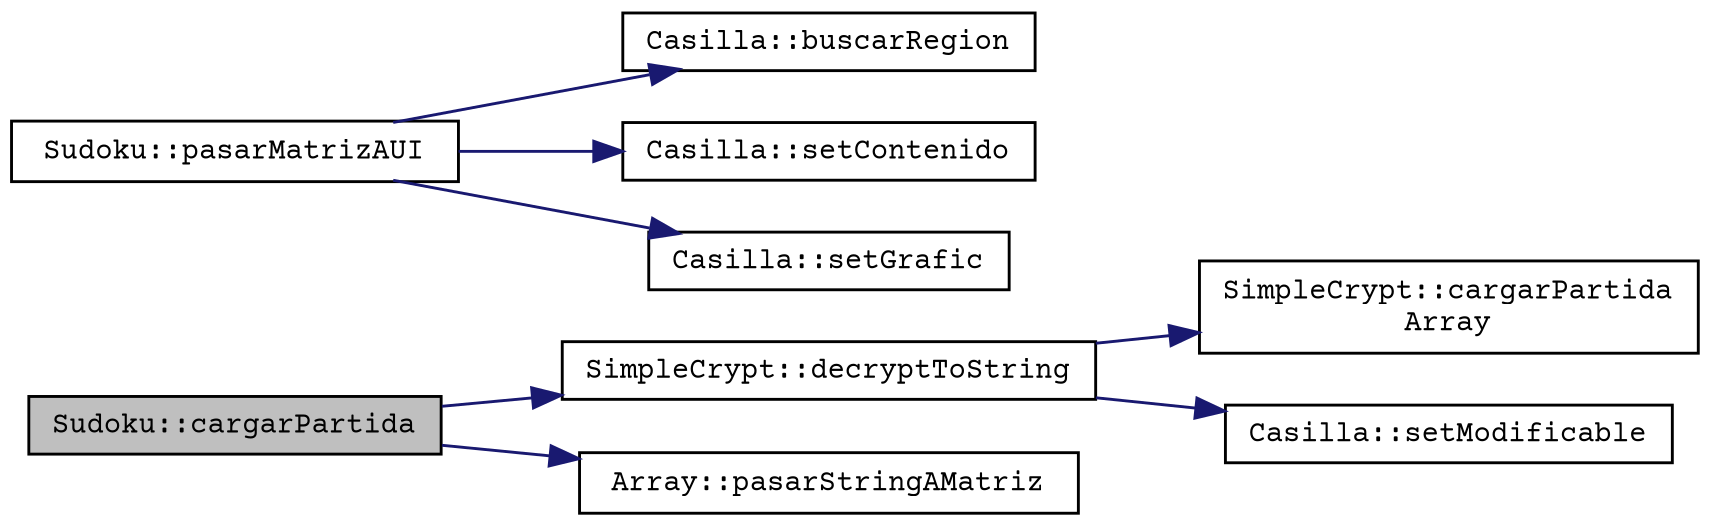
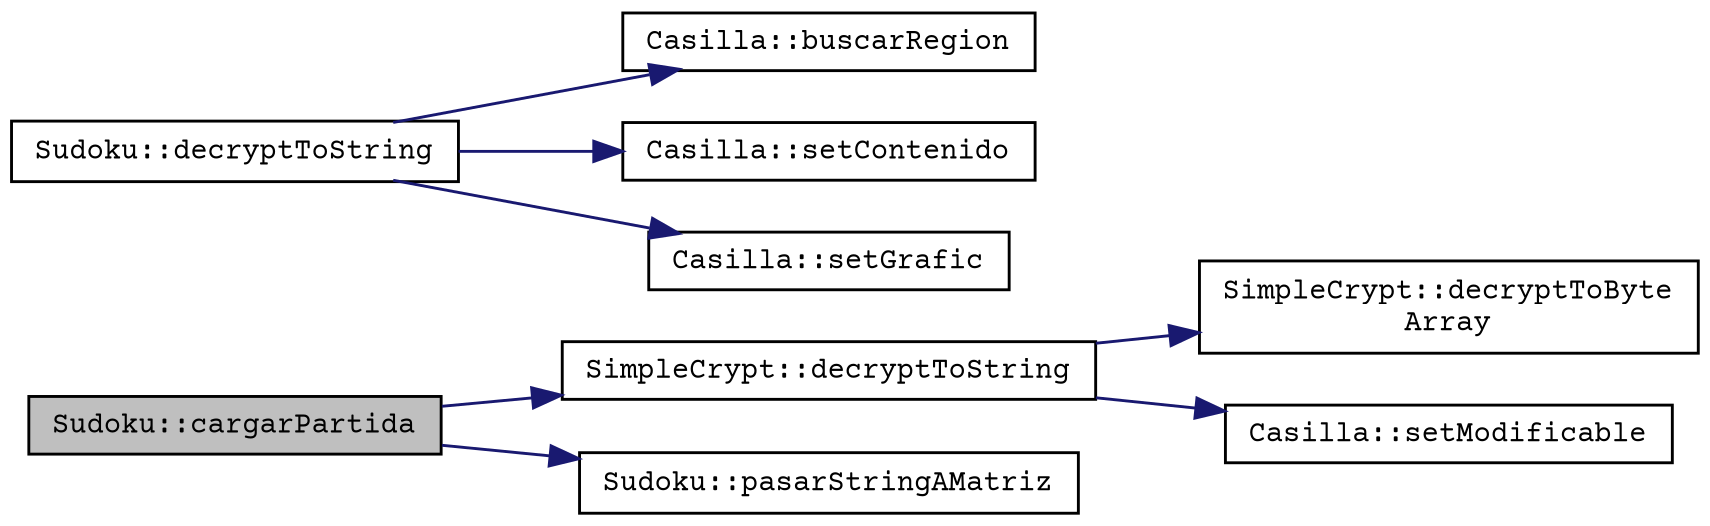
node "Sudoku::pasarMatrizAUI": label "Sudoku::pasarMatrizAUI" -> "Sudoku::decryptToString"
node "SimpleCrypt::cargarPartida Array": label "SimpleCrypt::cargarPartida Array" -> "SimpleCrypt::decryptToByte Array"
node "Array::pasarStringAMatriz": label "Array::pasarStringAMatriz" -> "Sudoku::pasarStringAMatriz"
